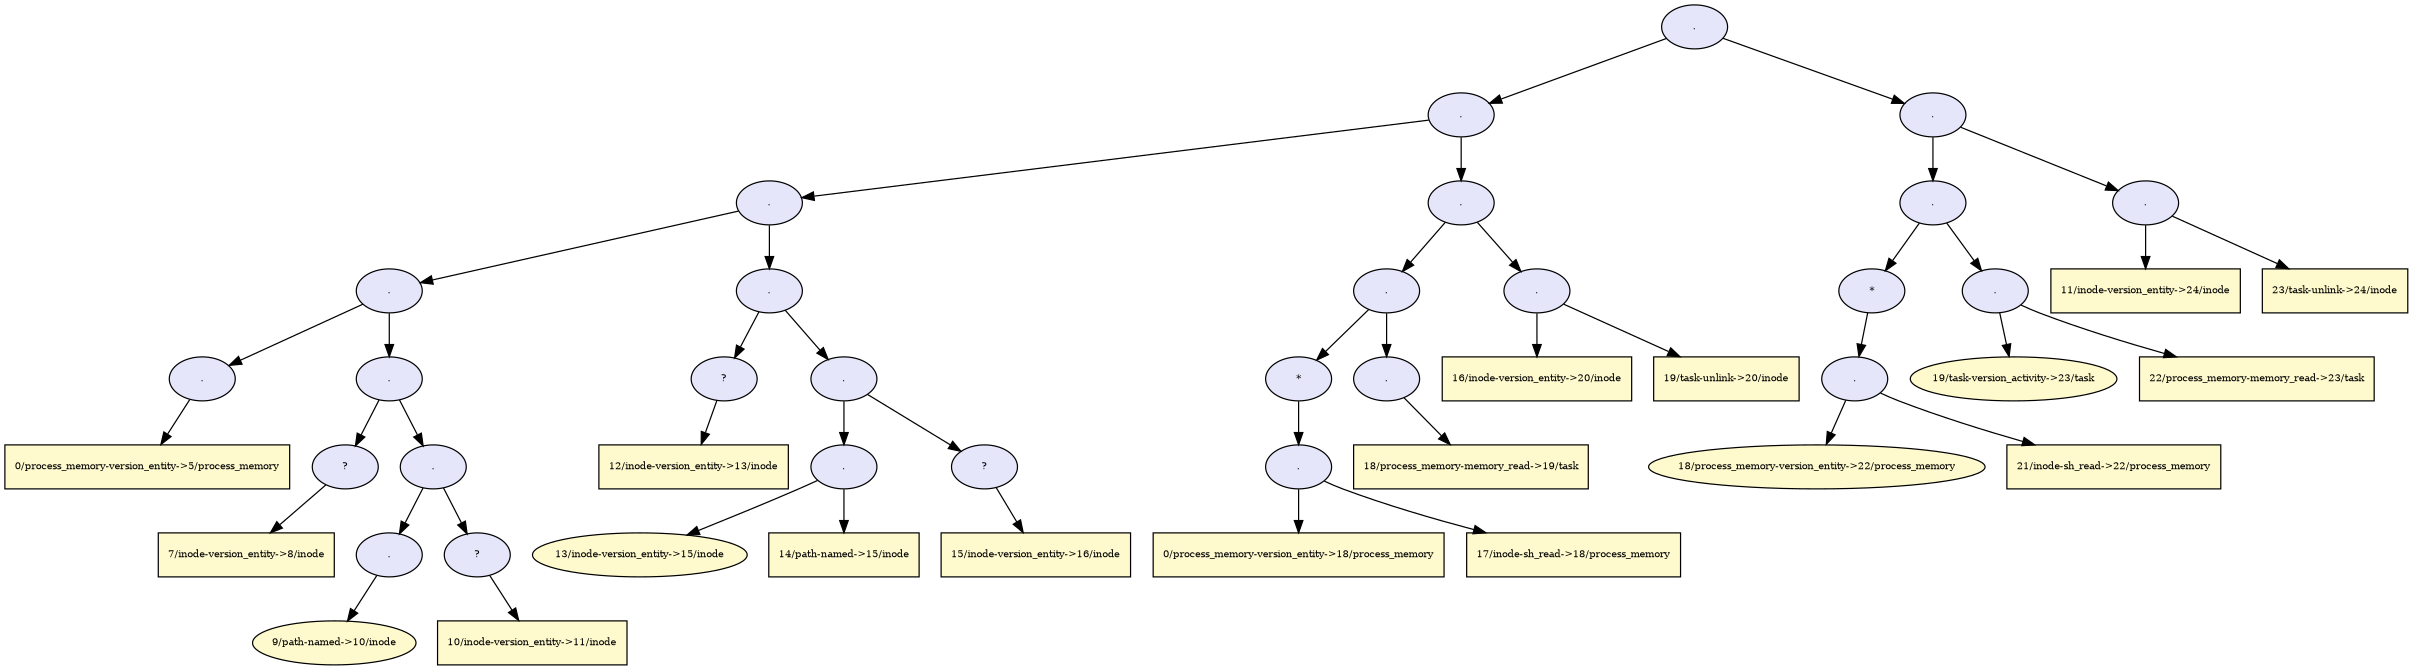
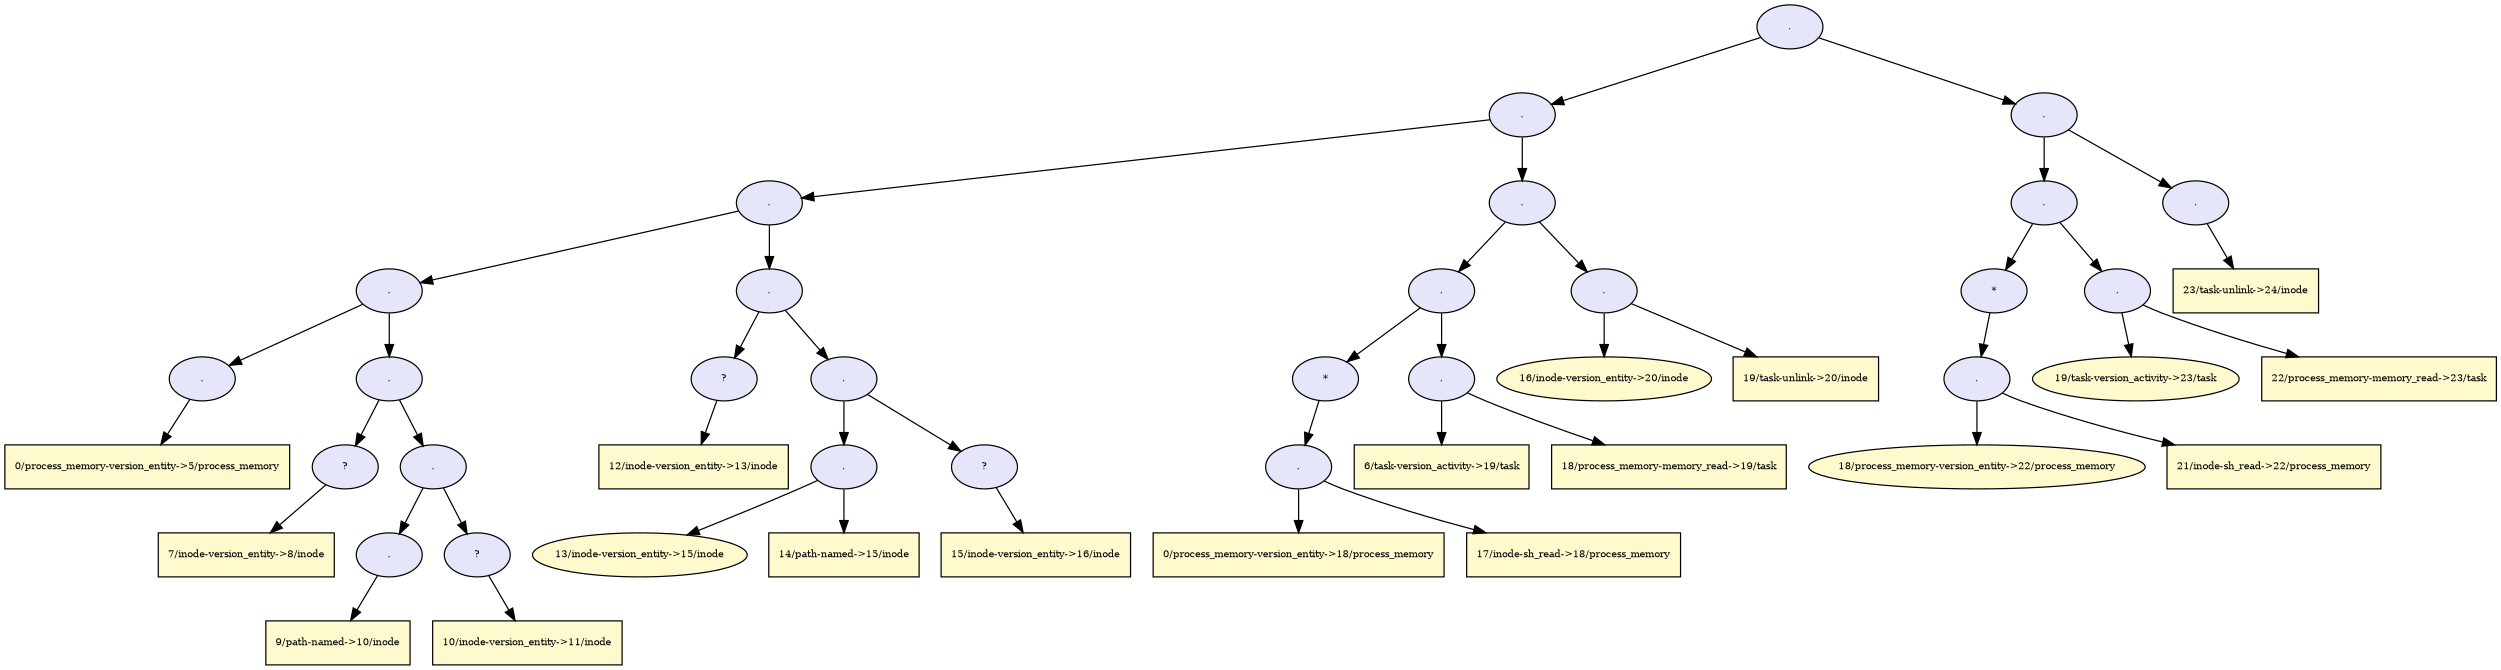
node "11/inode-version_entity->24/inode": removed
node "16/inode-version_entity->20/inode": shape box -> ellipse
node "6/task-version_activity->19/task": added
node "9/path-named->10/inode": shape ellipse -> box
